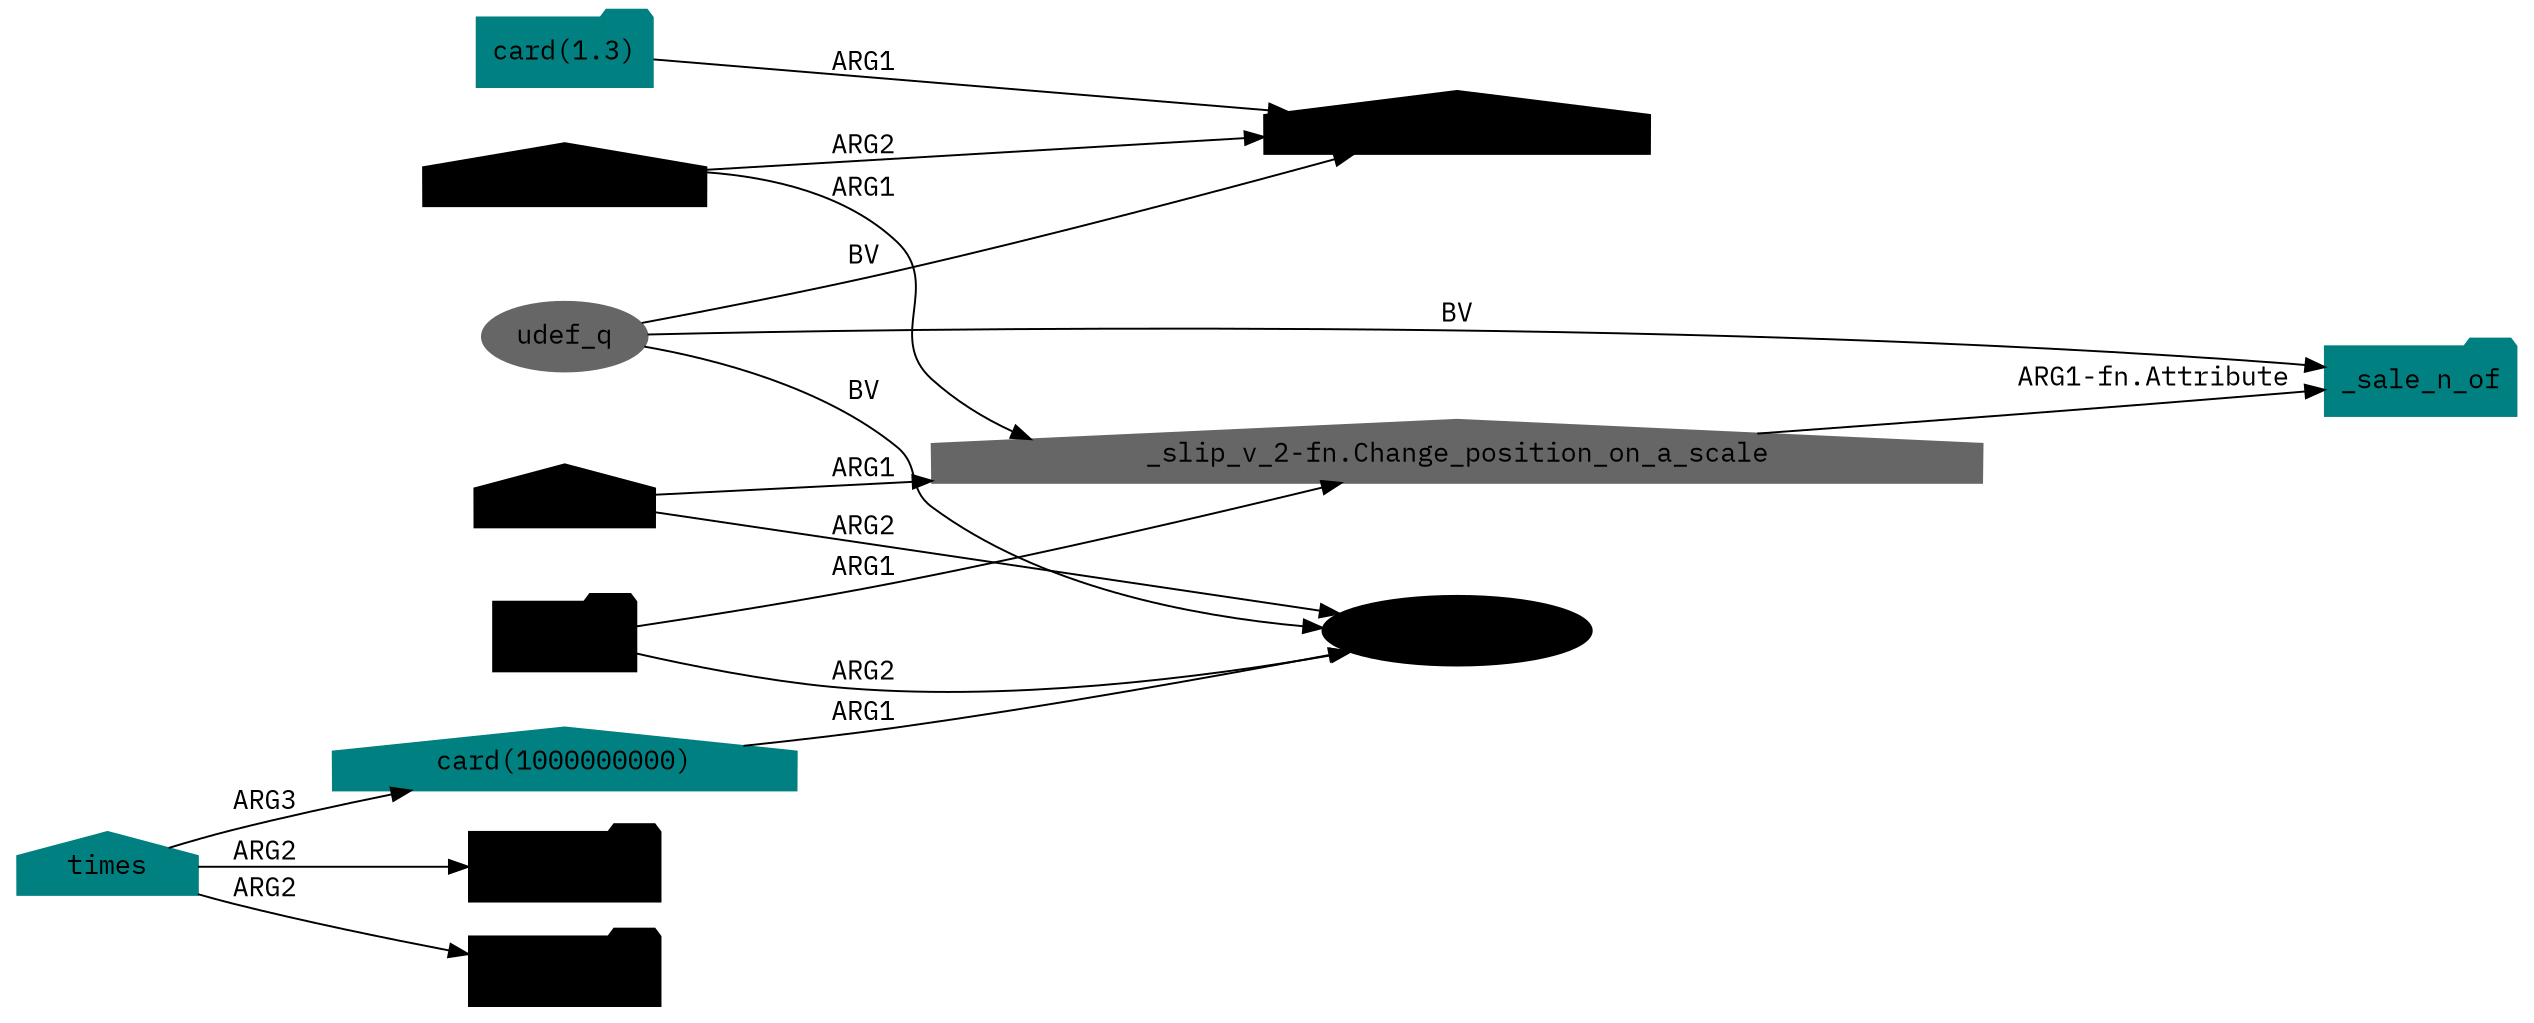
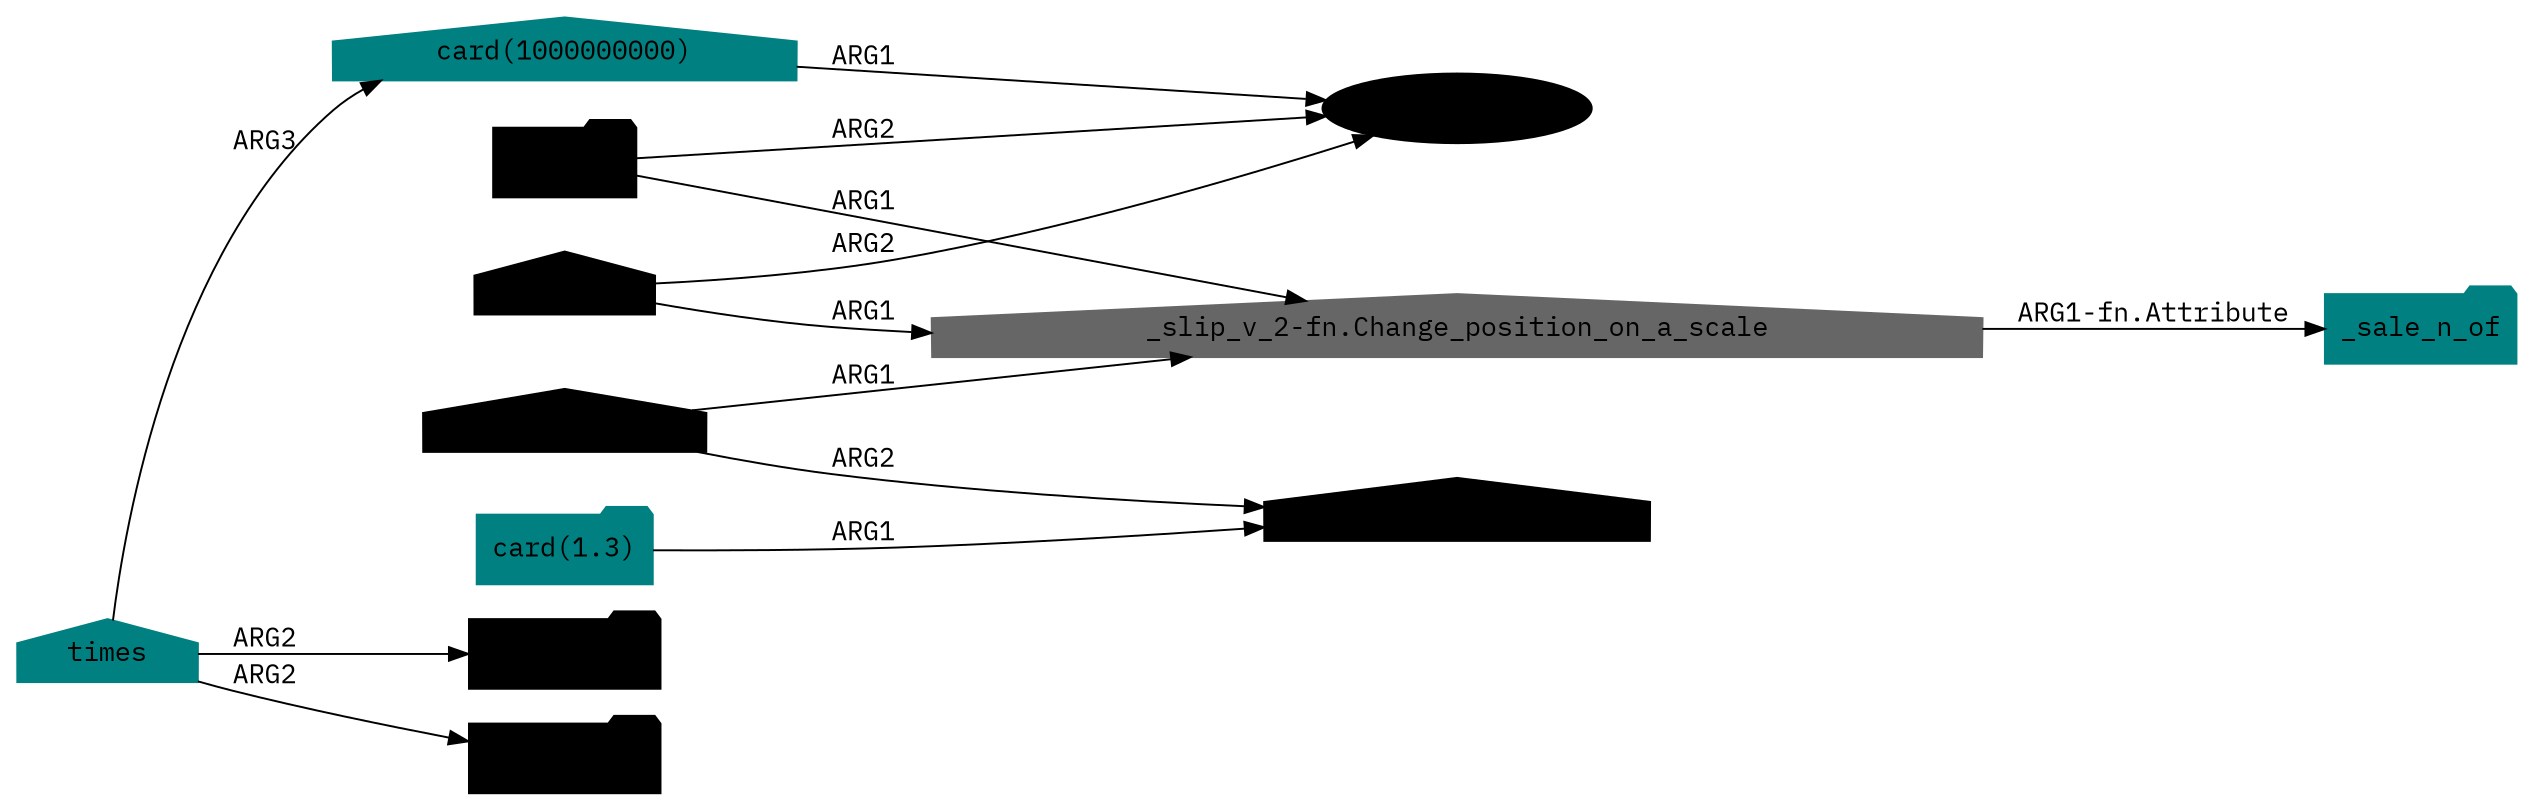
node "udef_q": removed
